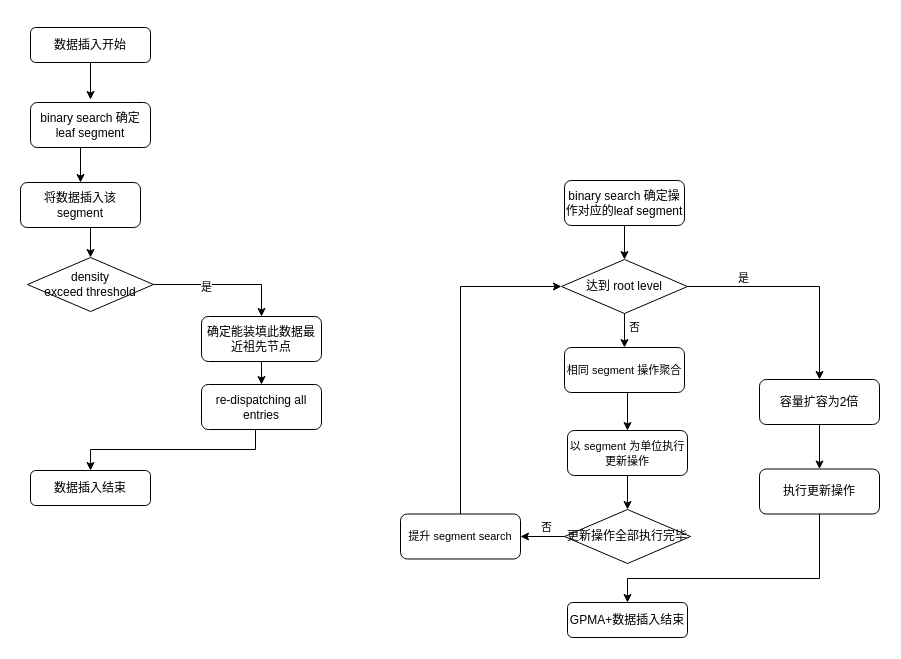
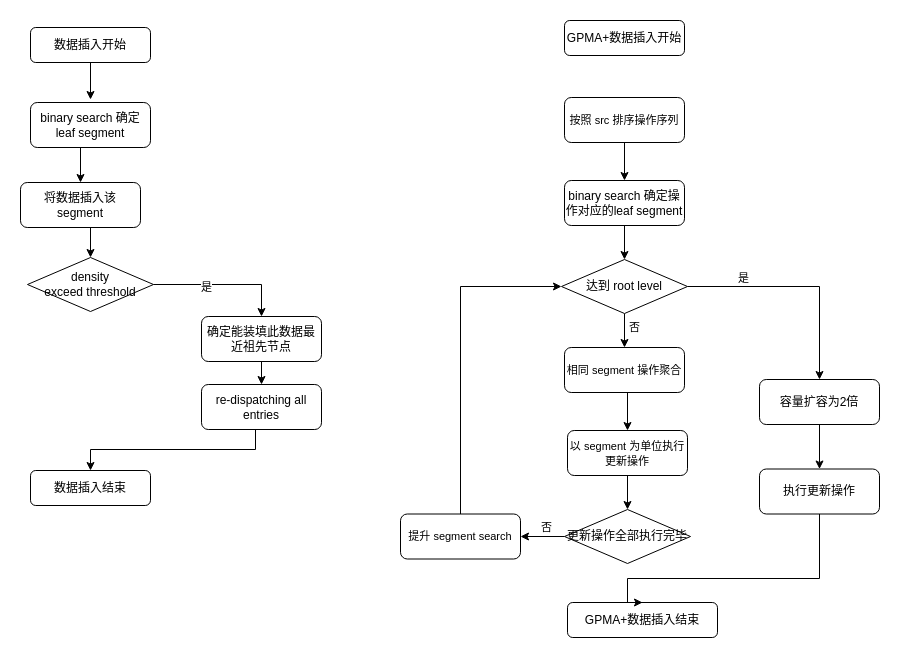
node "GPMA+数据插入开始": added
node "按照 src 排序操作序列": added
edge "按照 src 排序操作序列" -> "binary search 确定操作对应的leaf segment": added
node "GPMA+数据插入结束": size 120x35 -> 150x35
